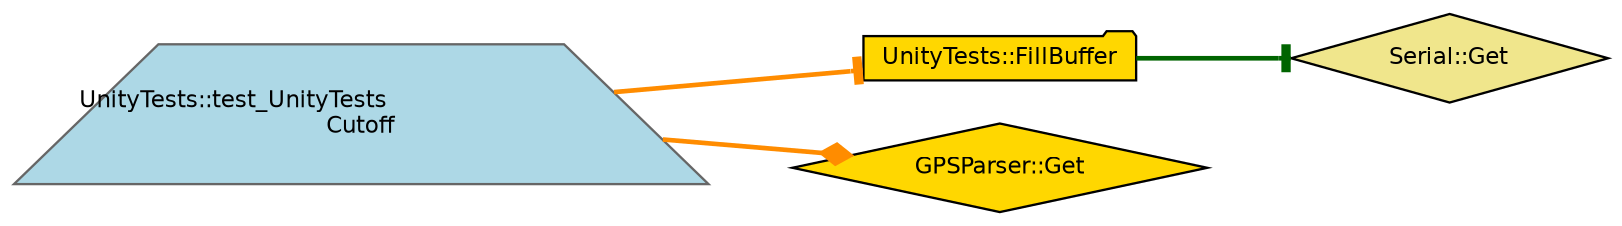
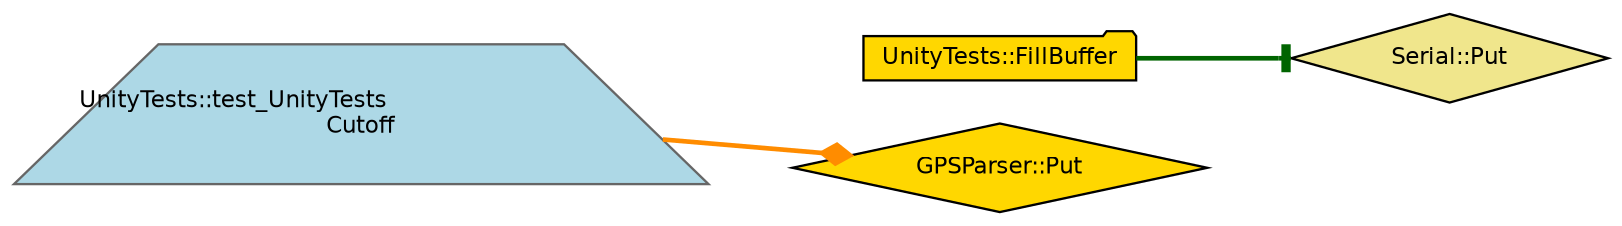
node "Serial::Get": label "Serial::Get" -> "Serial::Put"
edge "UnityTests::test_UnityTests Cutoff" -> "UnityTests::FillBuffer": removed
node "GPSParser::Get": label "GPSParser::Get" -> "GPSParser::Put"
